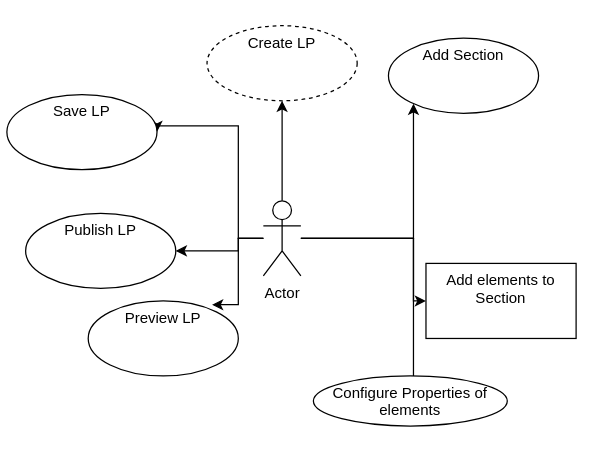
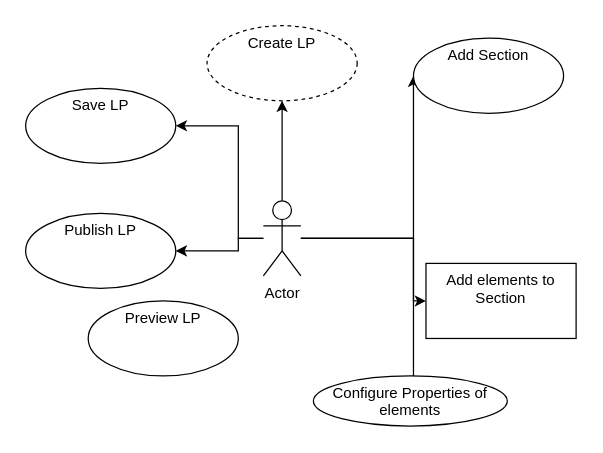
node "Add Section": moved (463, 76) -> (488, 76)
node "Save LP": moved (82, 132) -> (101, 126)
edge "Actor" -> "Preview LP": removed
